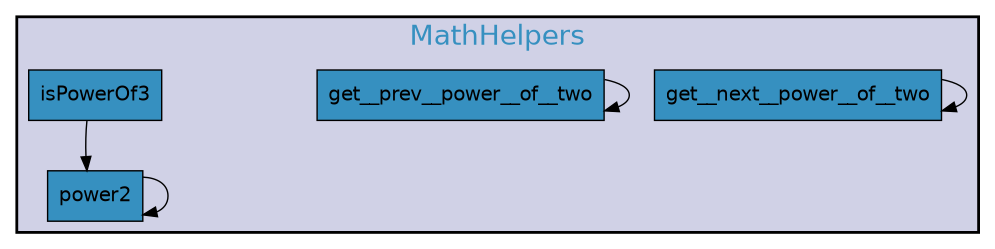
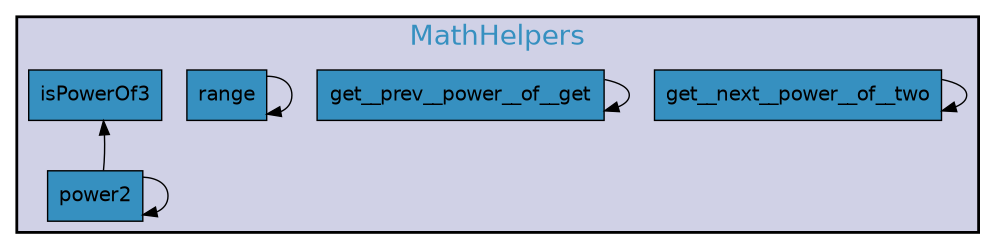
node "range": added
node "get__prev__power__of__two": label "get__prev__power__of__two" -> "get__prev__power__of__get"
edge "isPowerOf3" -> "power2": reversed
